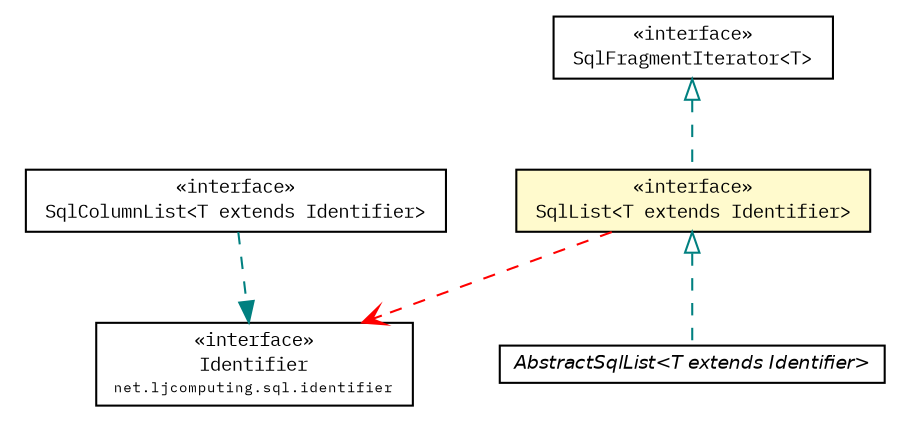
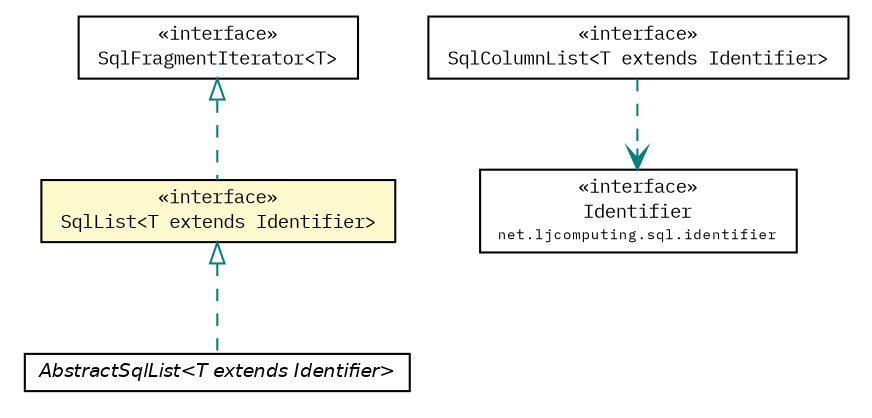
edge "SqlColumnList<T extends Identifier>" -> "Identifier": arrowhead normal -> open
edge "SqlList<T extends Identifier>" -> "Identifier": removed
